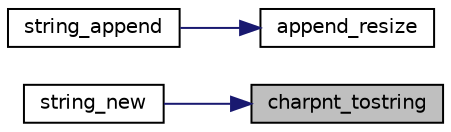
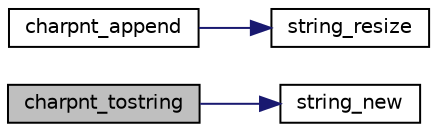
node "string_append": label "string_append" -> "charpnt_append"
node "append_resize": label "append_resize" -> "string_resize"
edge "string_new" -> "charpnt_tostring": reversed
